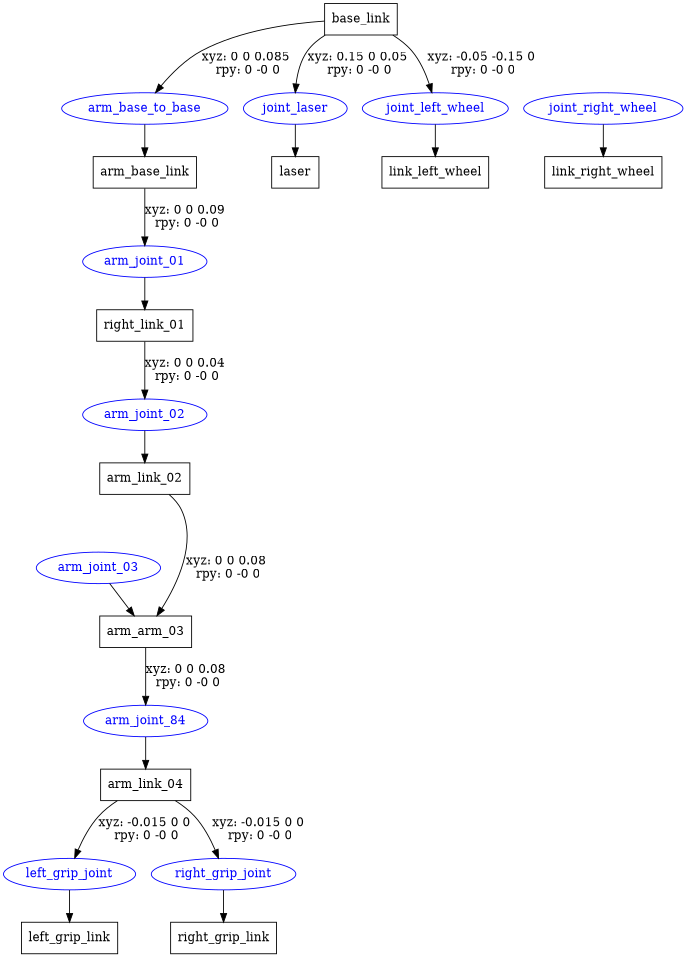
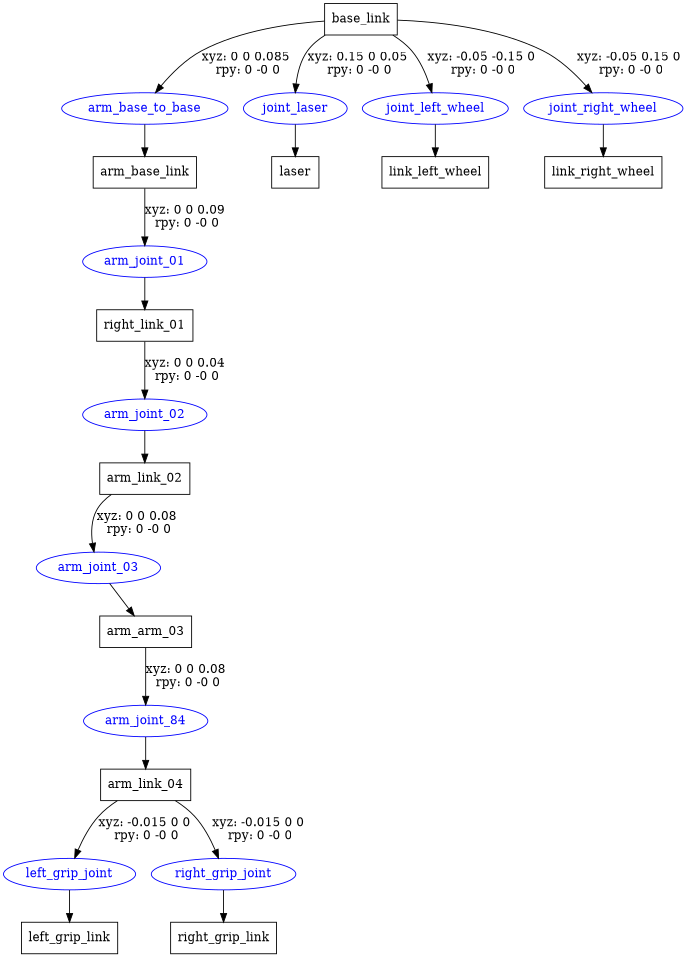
edge "base_link" -> "joint_right_wheel": added, label "xyz: -0.05 0.15 0 rpy: 0 -0 0"
edge "arm_link_02" -> "arm_arm_03": now "arm_link_02" -> "arm_joint_03"
